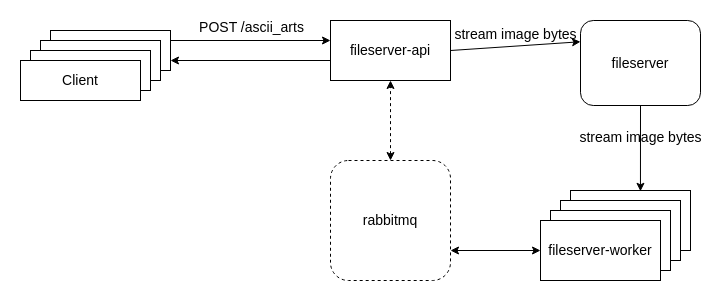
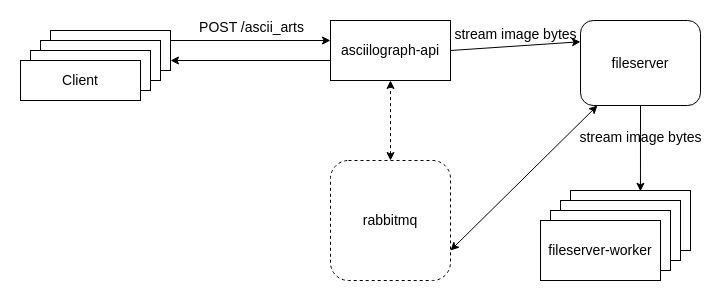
node "fileserver-api": label "fileserver-api" -> "asciilograph-api"
edge "rabbitmq" -- "fileserver-worker": now "rabbitmq" -- "fileserver"
